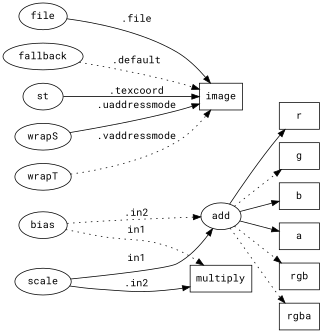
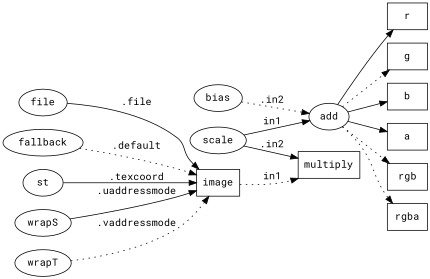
edge "bias" -> "multiply": now "image" -> "multiply"
